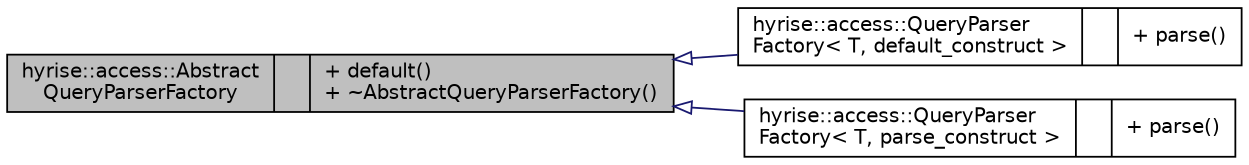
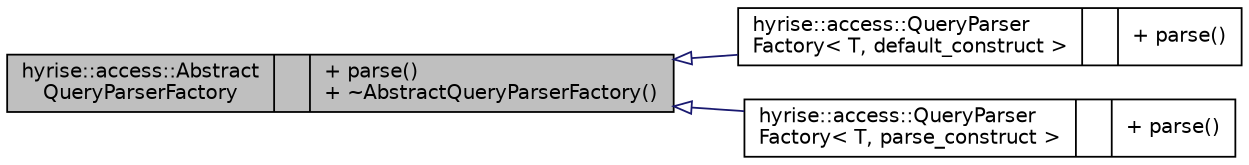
node "hyrise::access::Abstract": text "+ default()" -> "+ parse()"
